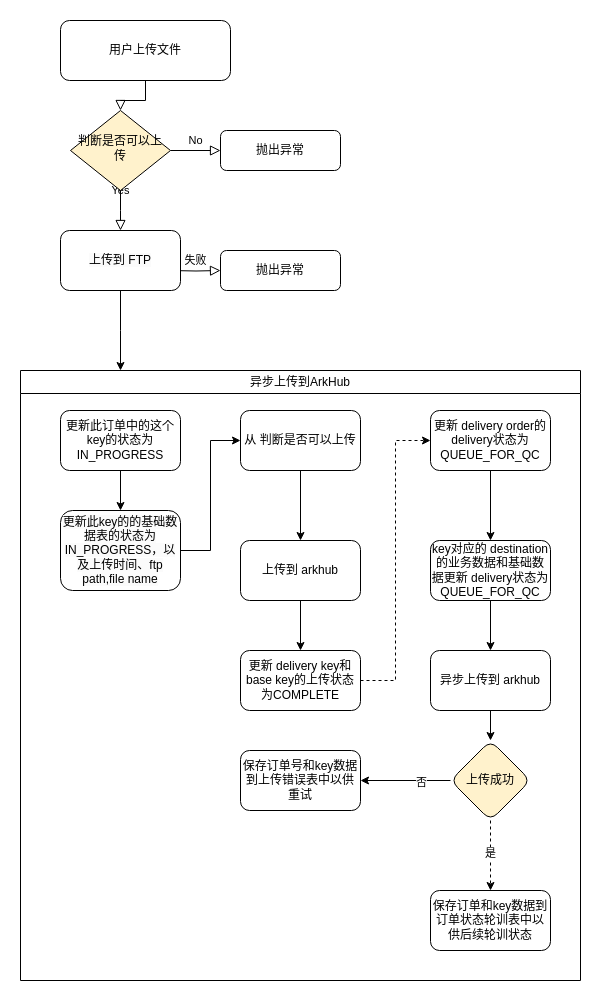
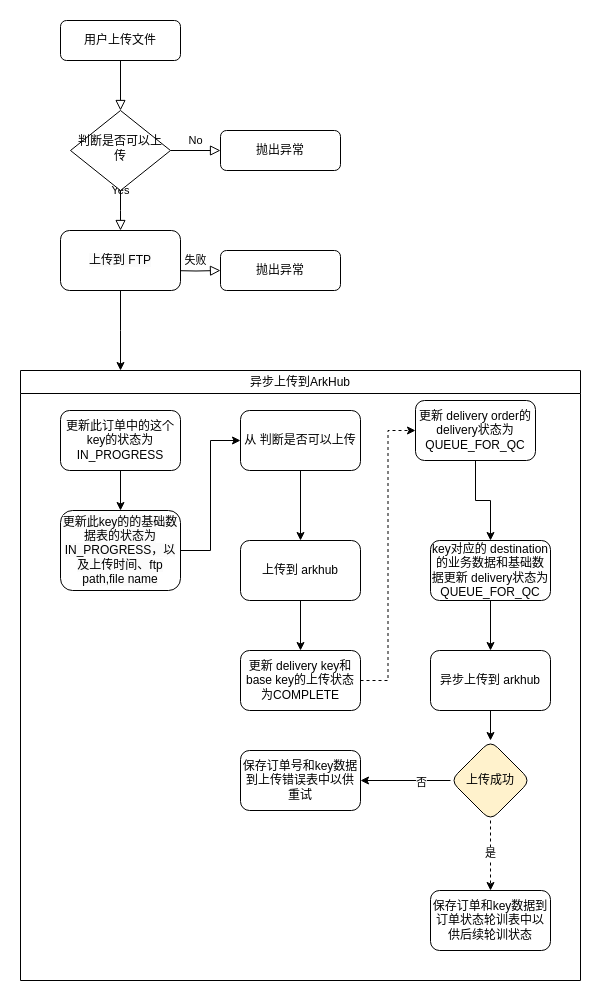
node "用户上传文件": size 170x60 -> 120x40
node "判断是否可以上传": fillcolor #fff2cc -> #ffffff
node "更新 delivery order的delivery状态为QUEUE_FOR_QC": moved (491, 441) -> (476, 431)
